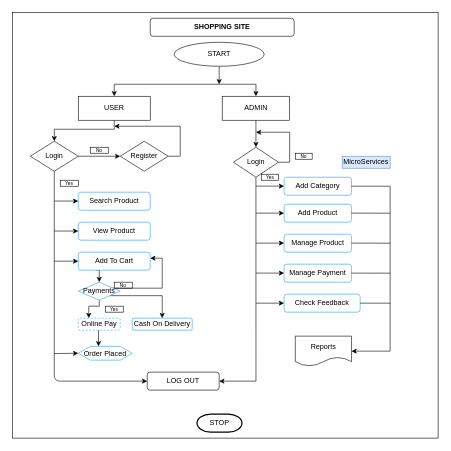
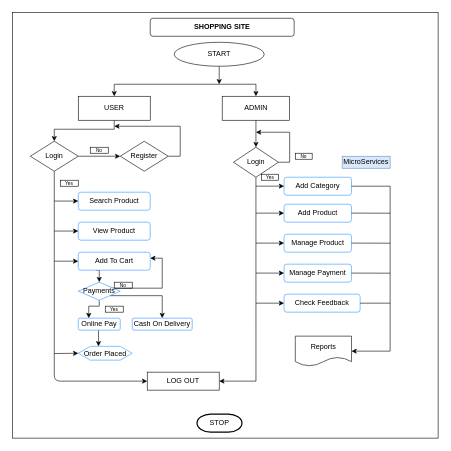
node "Online Pay": style dashed -> solid
node "LOG OUT": shape rounded rectangle -> rectangle
